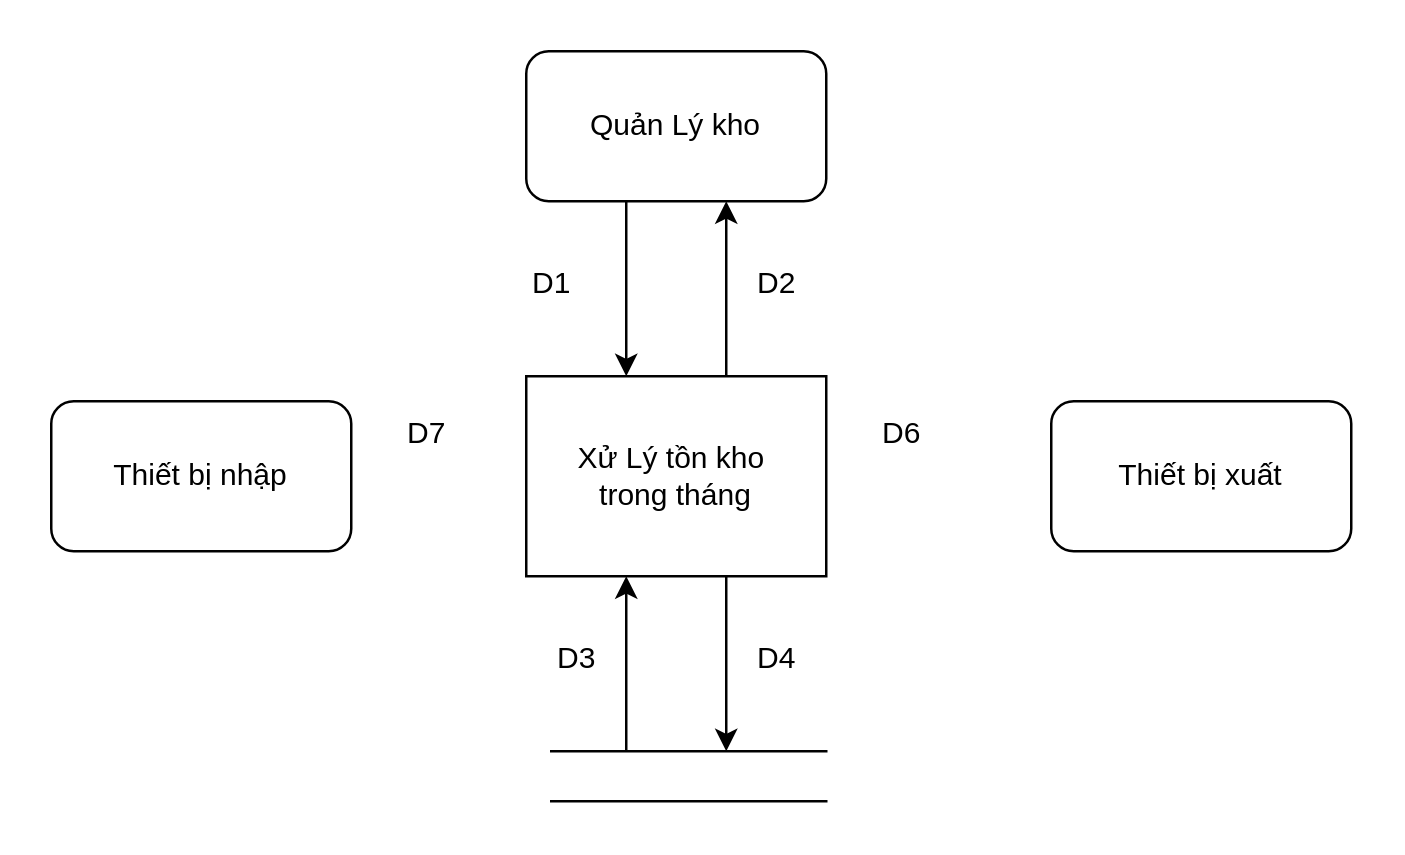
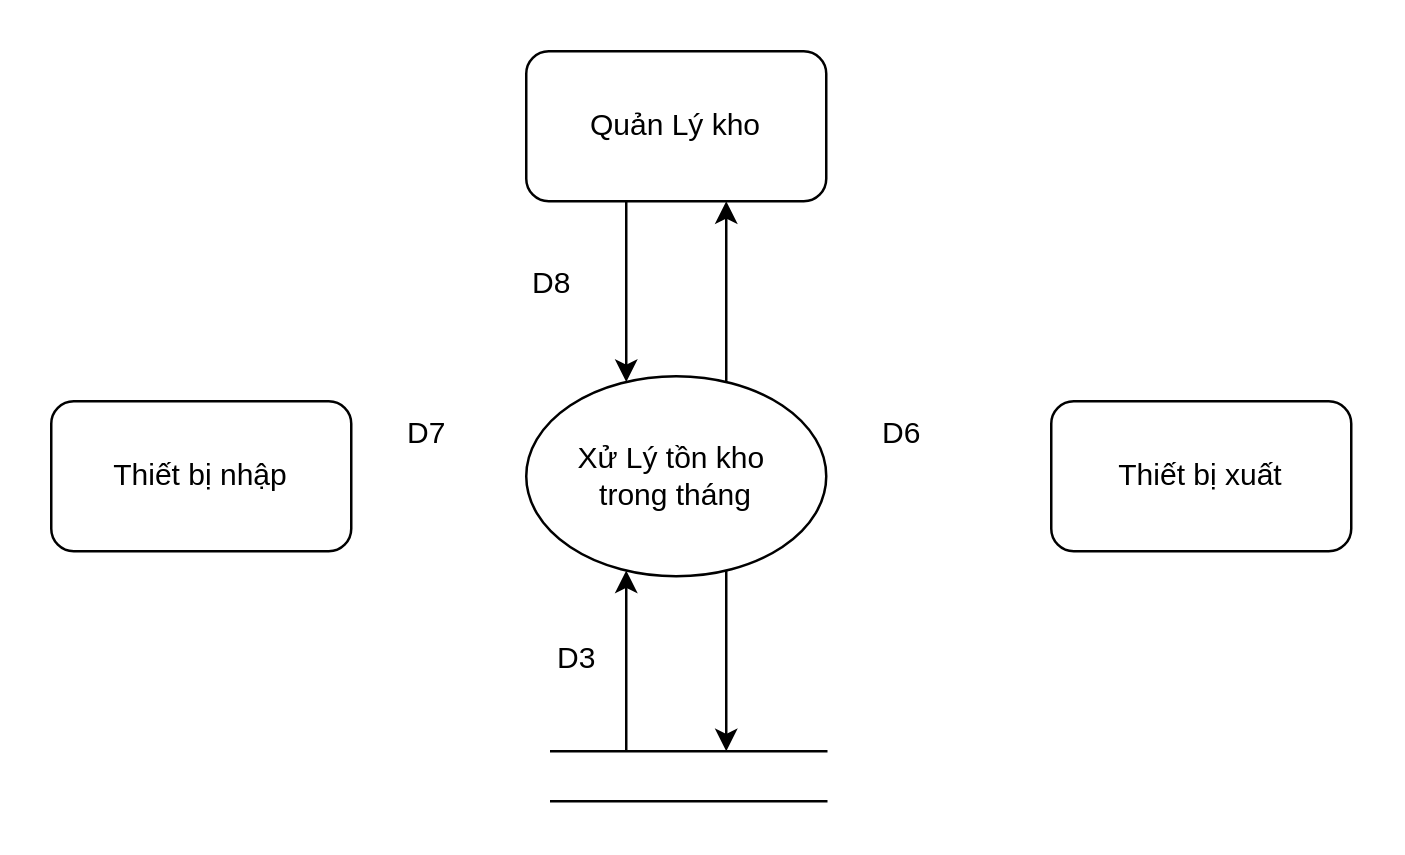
node "D1": label "D1" -> "D8"
node "D2": removed
node "Xử Lý tồn kho trong tháng": shape rectangle -> ellipse
node "D4": removed
